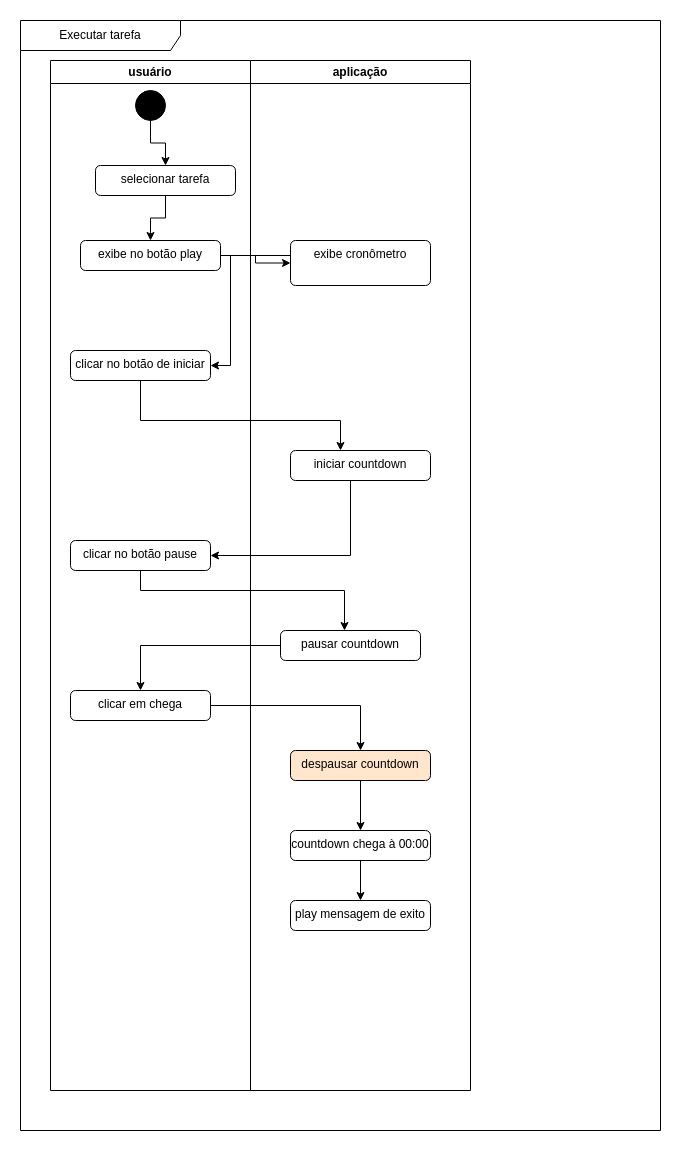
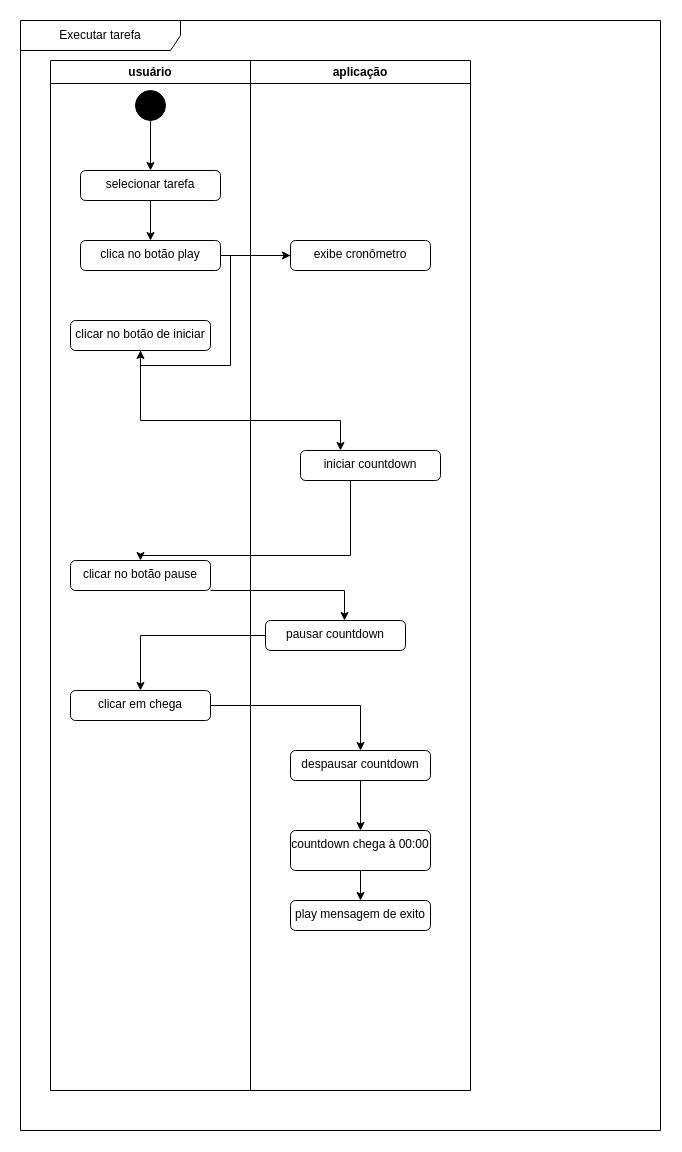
node "selecionar tarefa": moved (166, 181) -> (151, 186)
node "exibe no botão play": label "exibe no botão play" -> "clica no botão play"
node "exibe cronômetro": size 140x45 -> 140x30
node "clicar no botão de iniciar": moved (141, 366) -> (141, 336)
node "iniciar countdown": moved (361, 466) -> (371, 466)
node "clicar no botão pause": moved (141, 556) -> (141, 576)
node "pausar countdown": moved (351, 646) -> (336, 636)
node "despausar countdown": fillcolor #ffe6cc -> #ffffff
node "countdown chega à 00:00": size 140x30 -> 140x40
